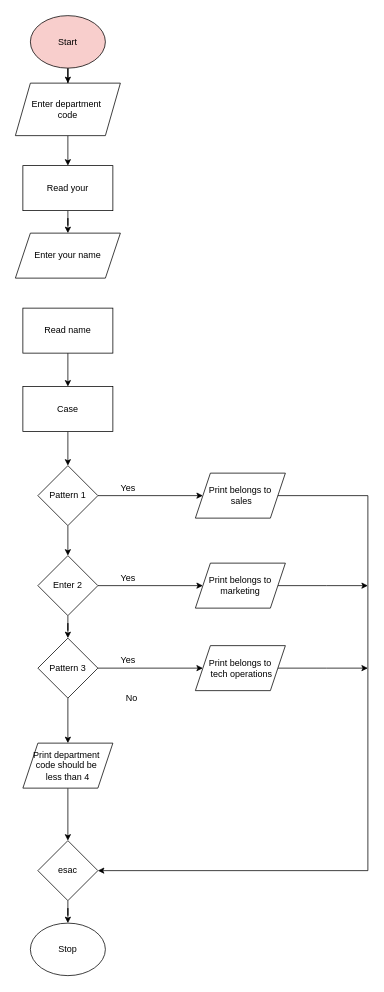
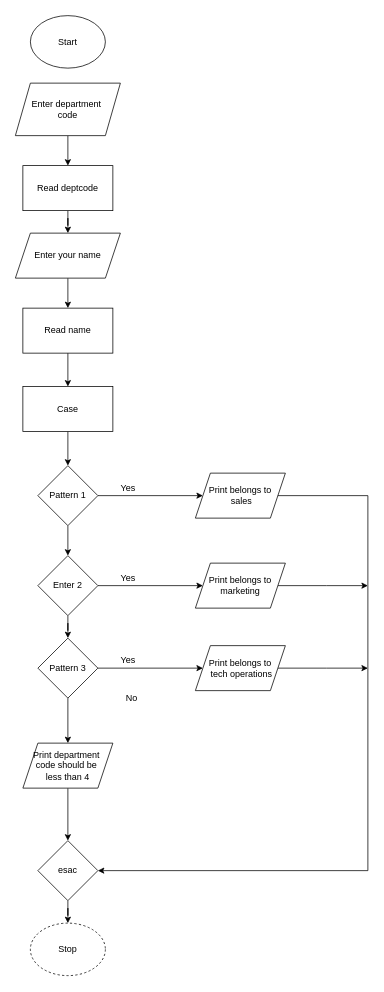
node "Start": fillcolor #f8cecc -> #ffffff
edge "Start" -> "Enter department code": removed
node "Read your": label "Read your" -> "Read deptcode"
edge "Enter your name" -> "Read name": added
node "Stop": style solid -> dashed
